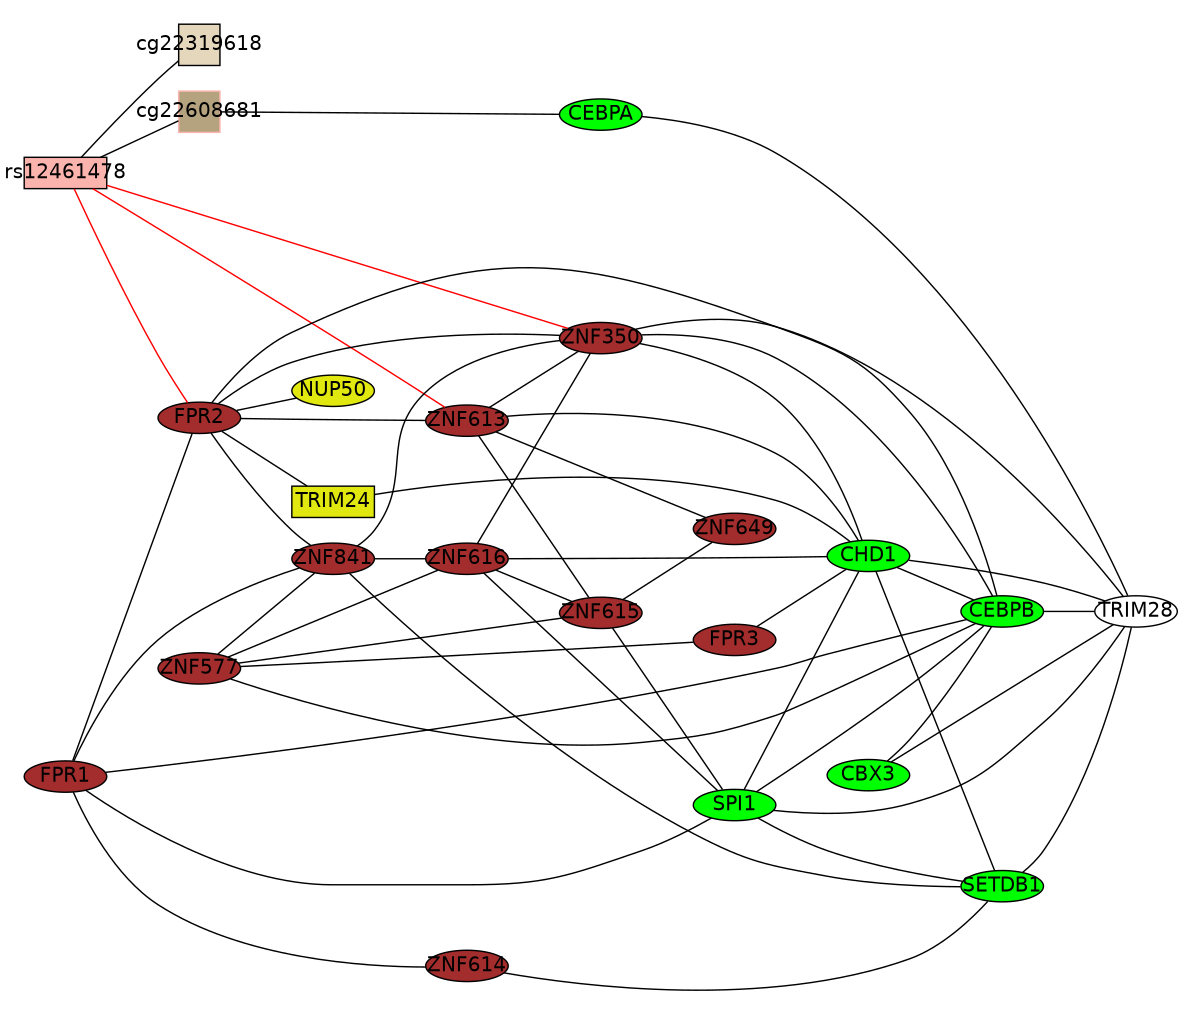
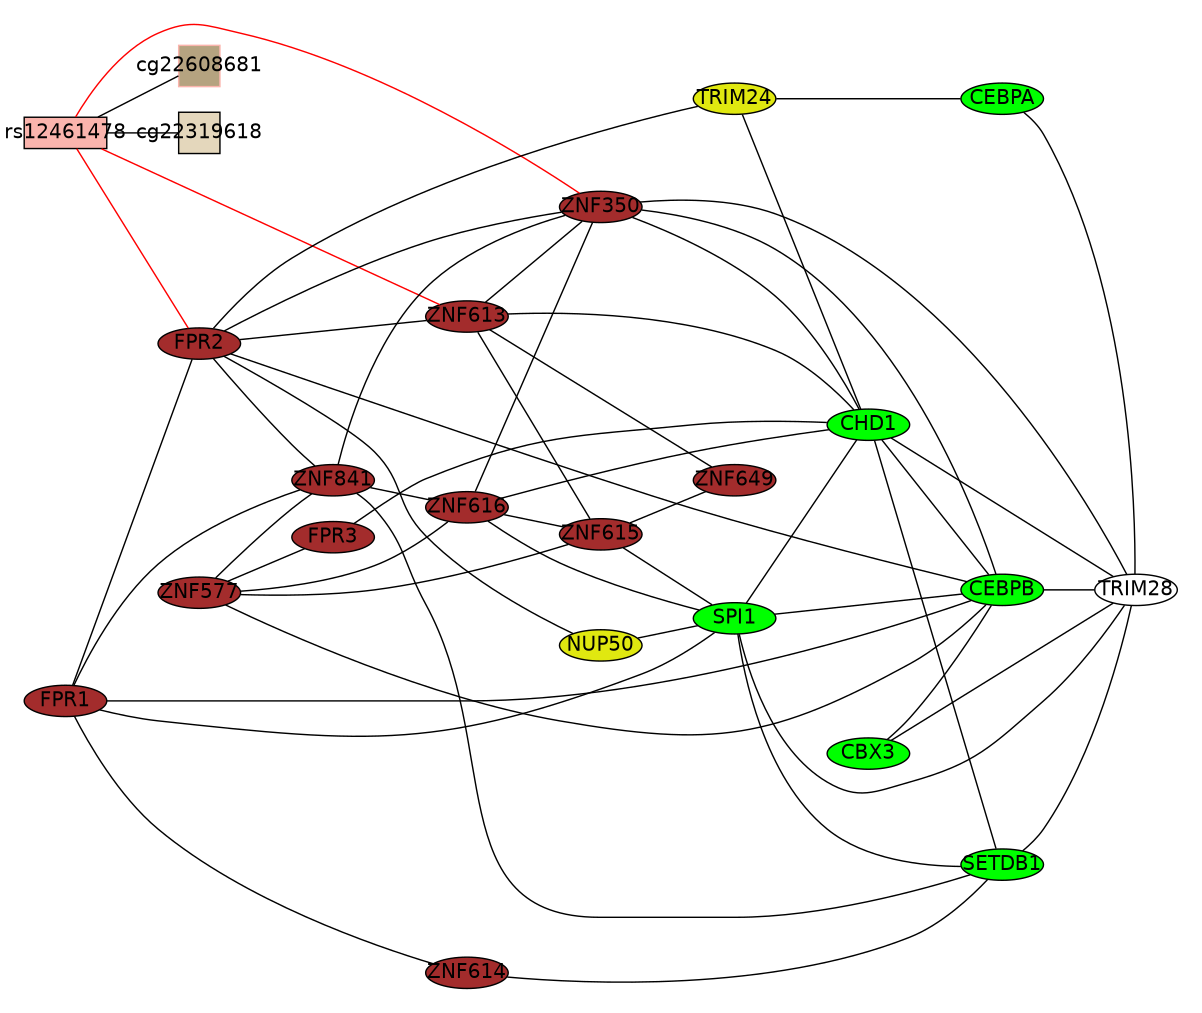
edge "cg22608681" -- "CEBPA": now "TRIM24" -- "CEBPA"
node "TRIM24": shape box -> ellipse
edge "SPI1" -- "NUP50": added
